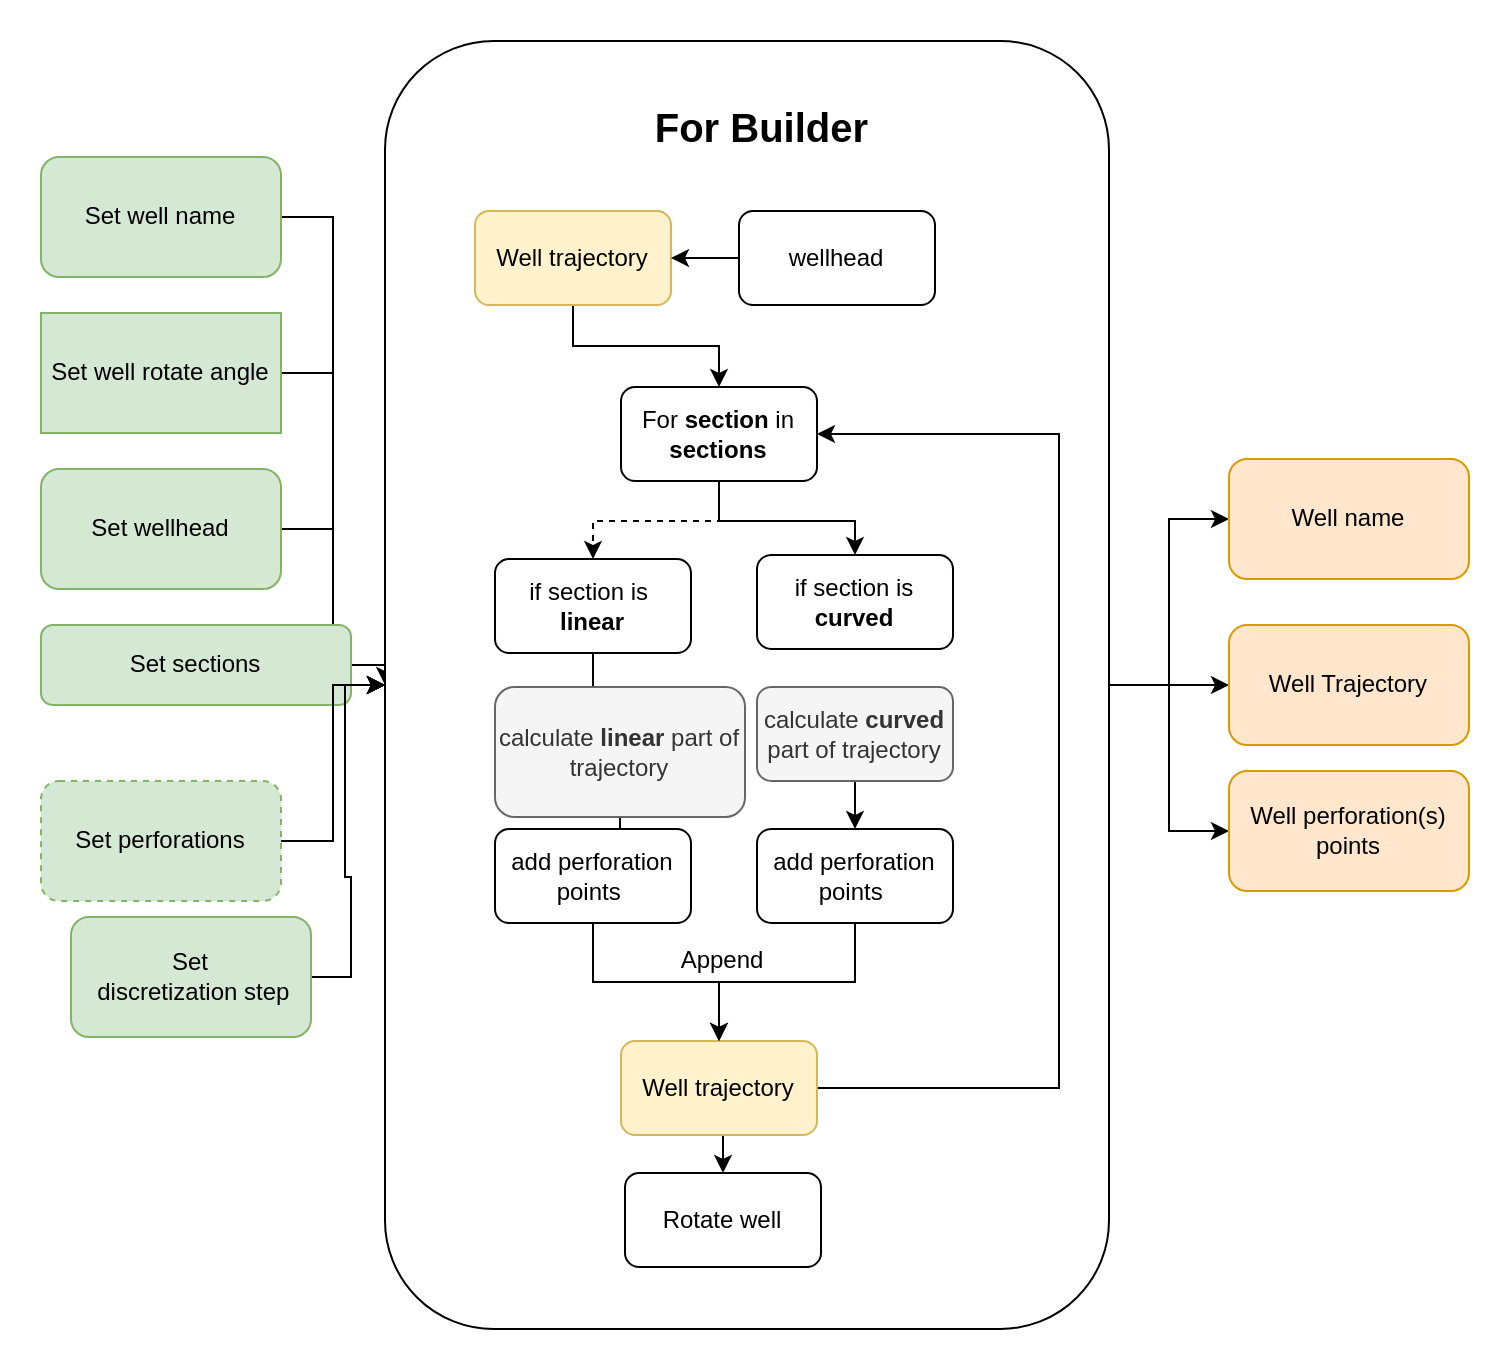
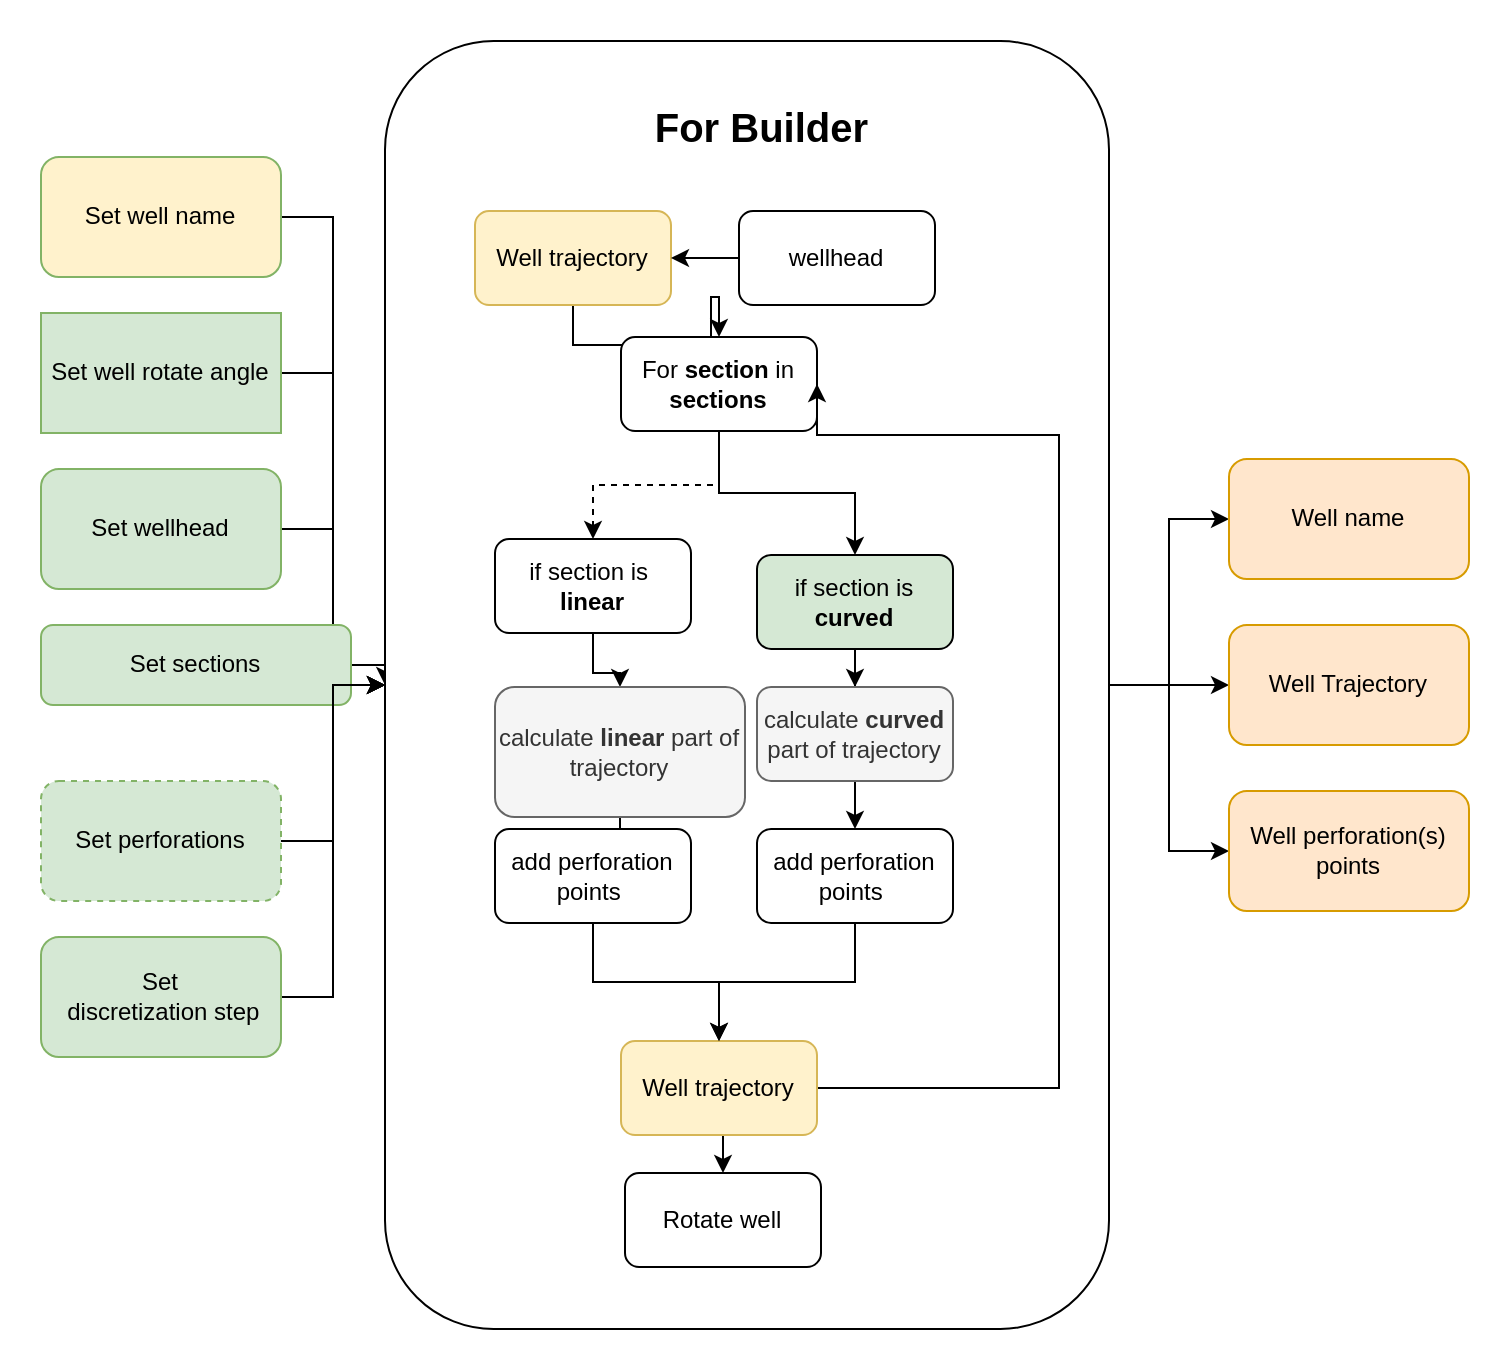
node "Set well name": fillcolor #d5e8d4 -> #fff2cc
node "For section in sections": moved (719, 434) -> (719, 384)
node "if section is curved": fillcolor #ffffff -> #d5e8d4
node "if section is linear": moved (593, 606) -> (593, 586)
edge "if section is curved" -> "calculate curved part of trajectory": added
node "Well perforation(s) points": moved (1349, 831) -> (1349, 851)
node "Append": removed
node "Set discretization step": moved (191, 977) -> (161, 997)
